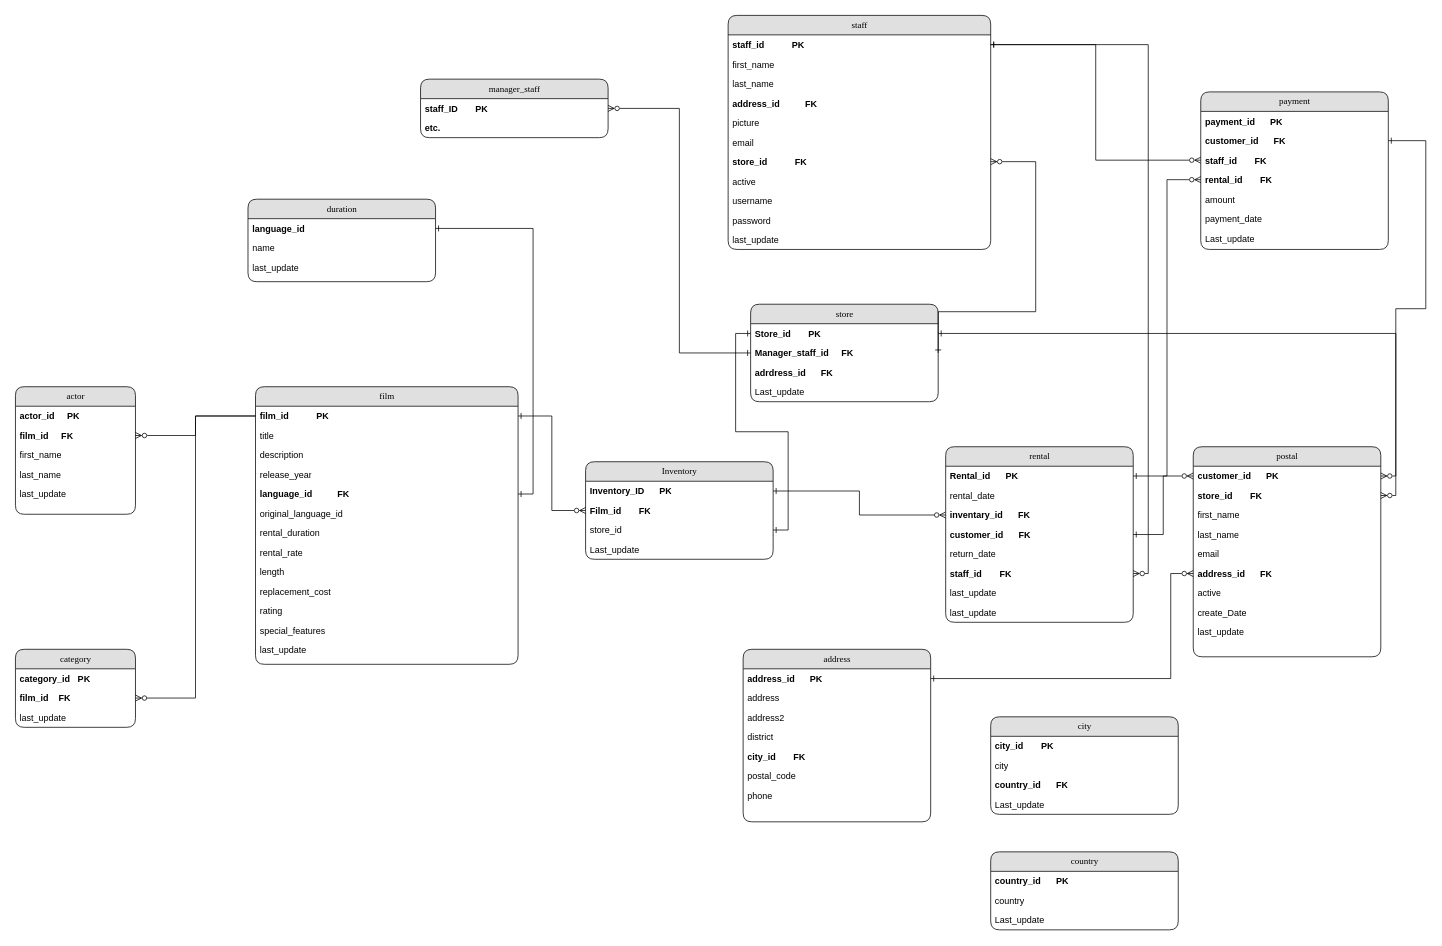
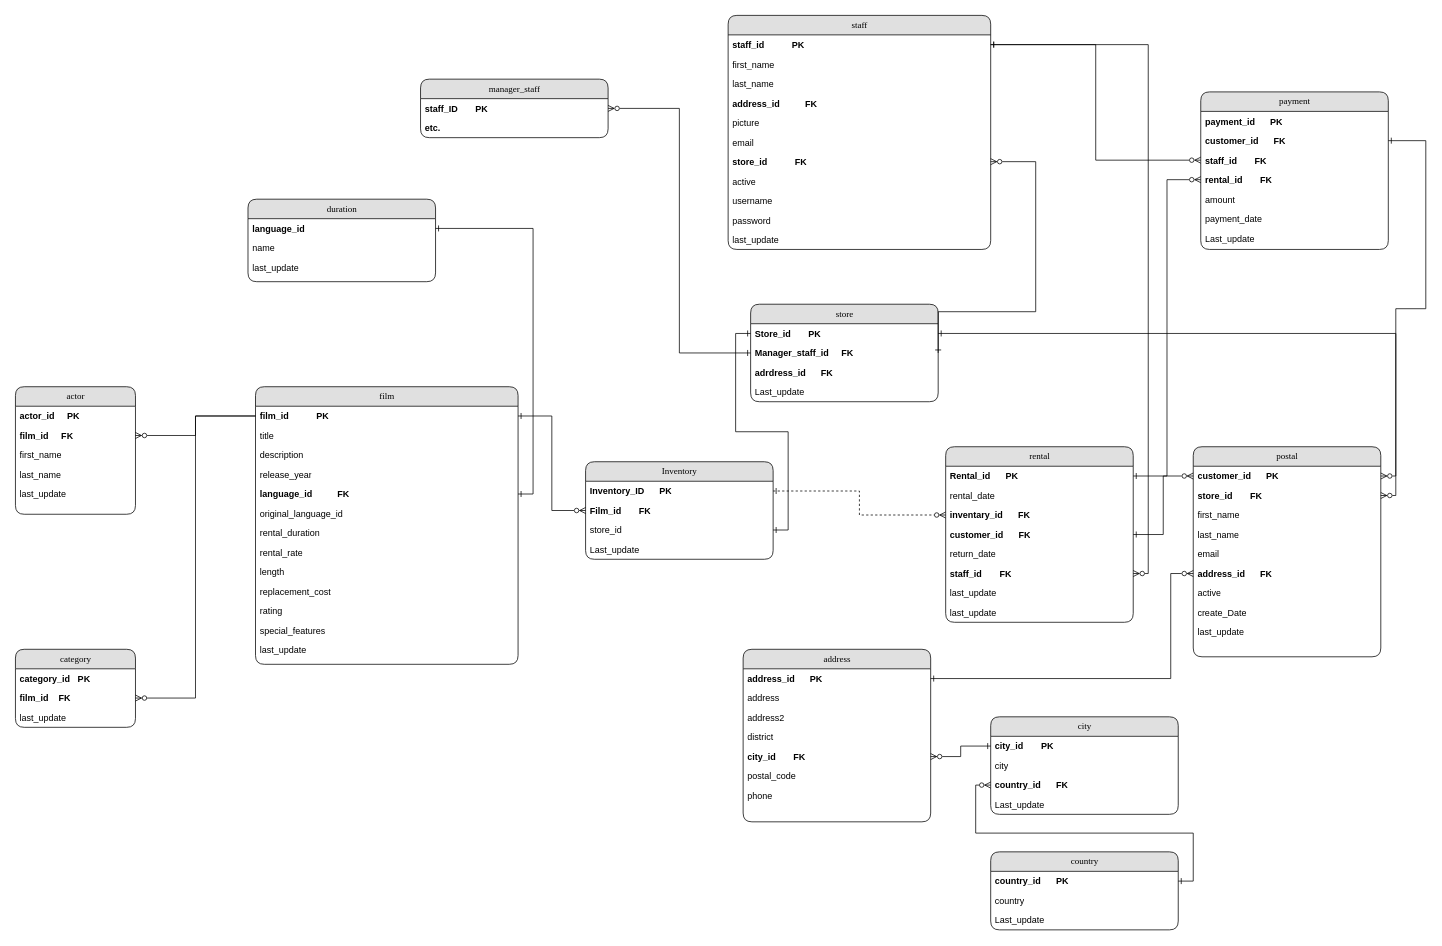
edge "Inventory_ID PK" -- "inventary_id FK": style solid -> dashed
edge "city_id PK" -- "city_id FK": added
edge "country_id FK" -- "country_id PK": added
